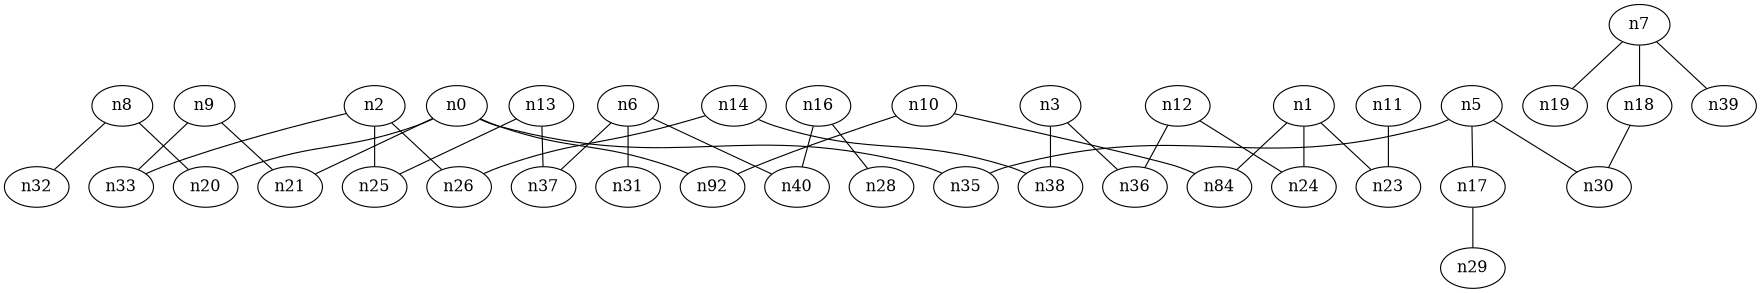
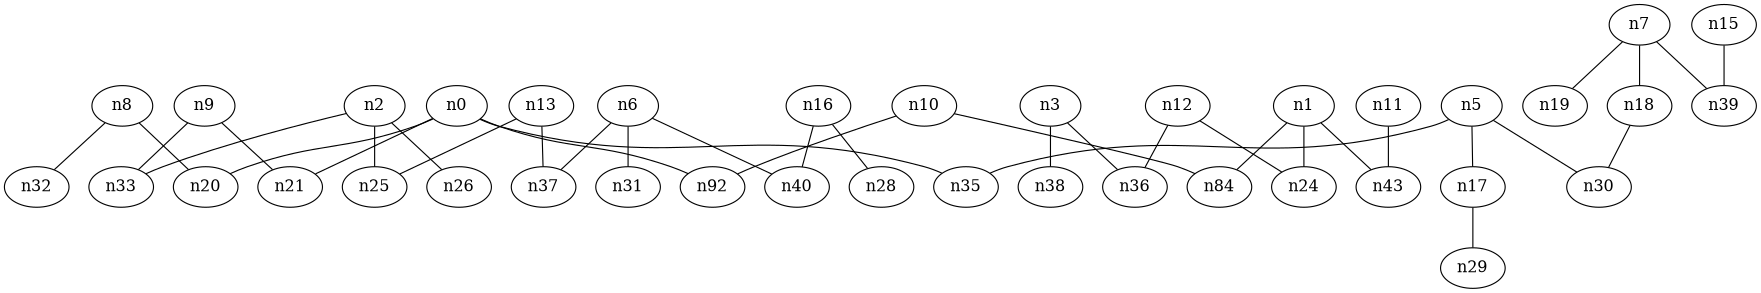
node "n15": added
node "n14": removed
node "n23": label "n23" -> "n43"
